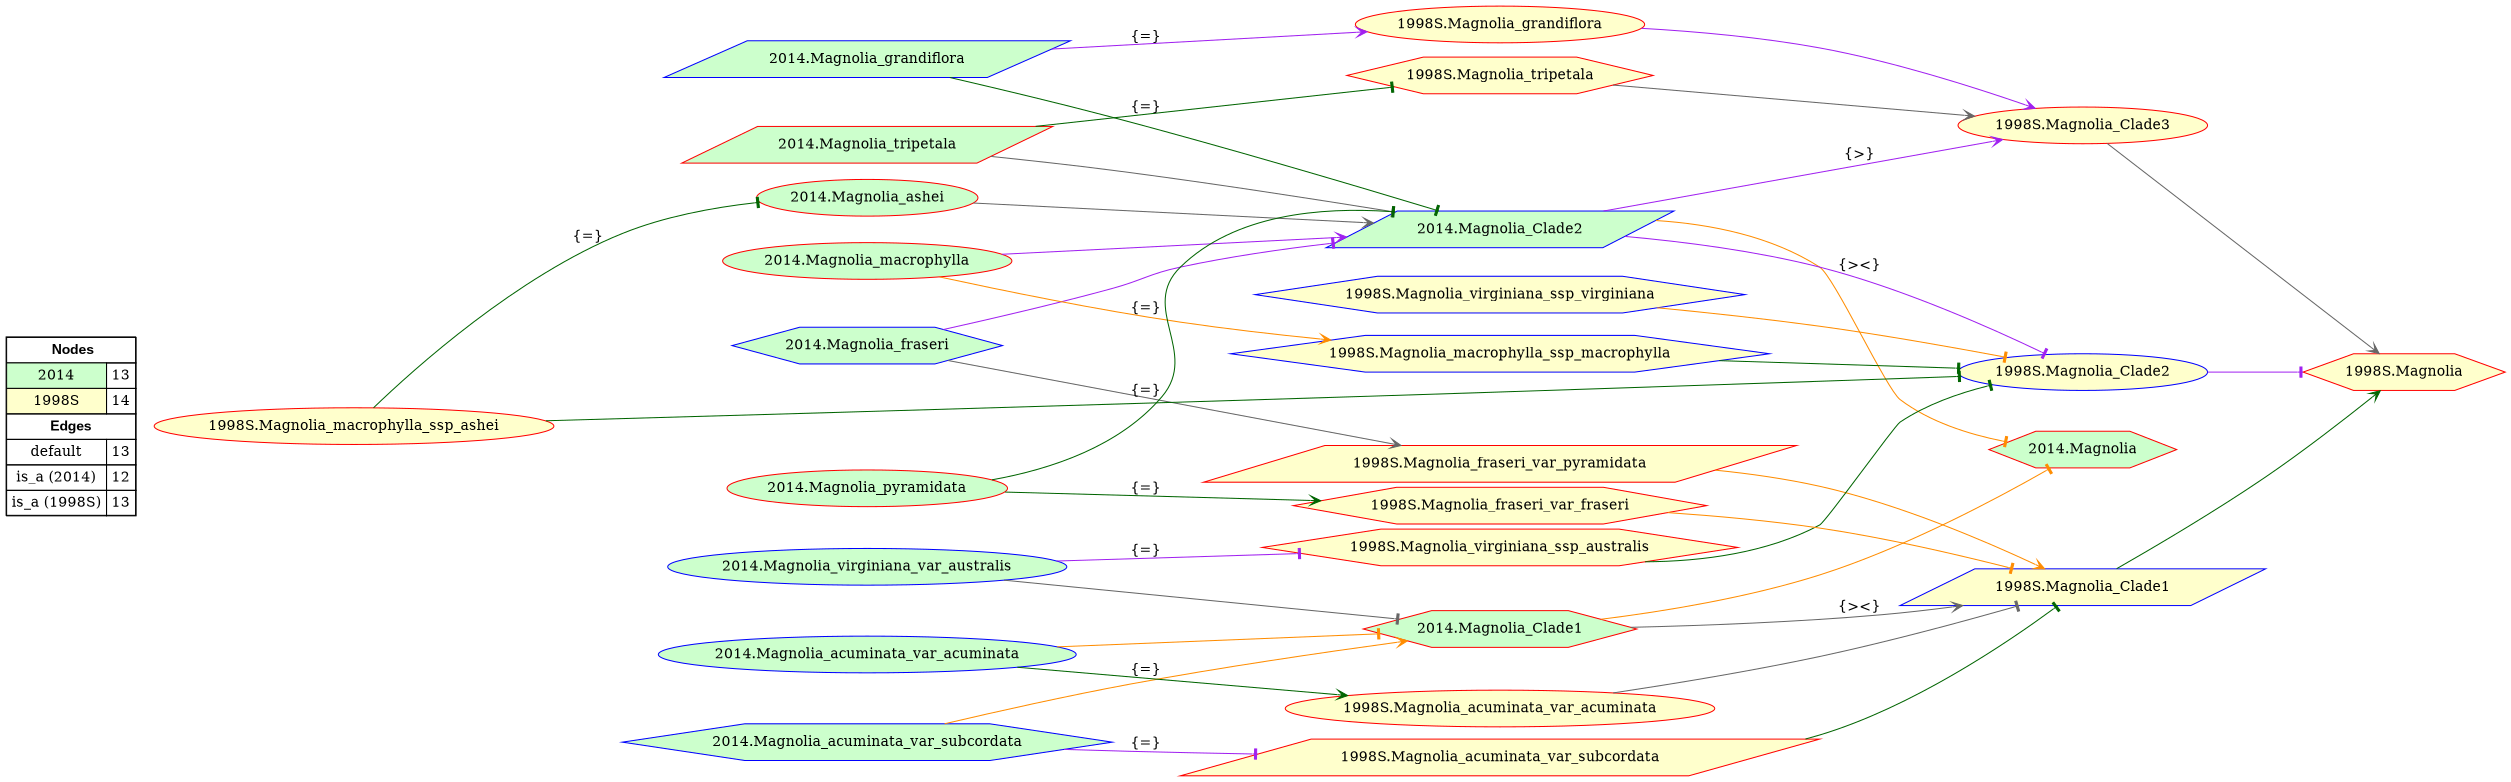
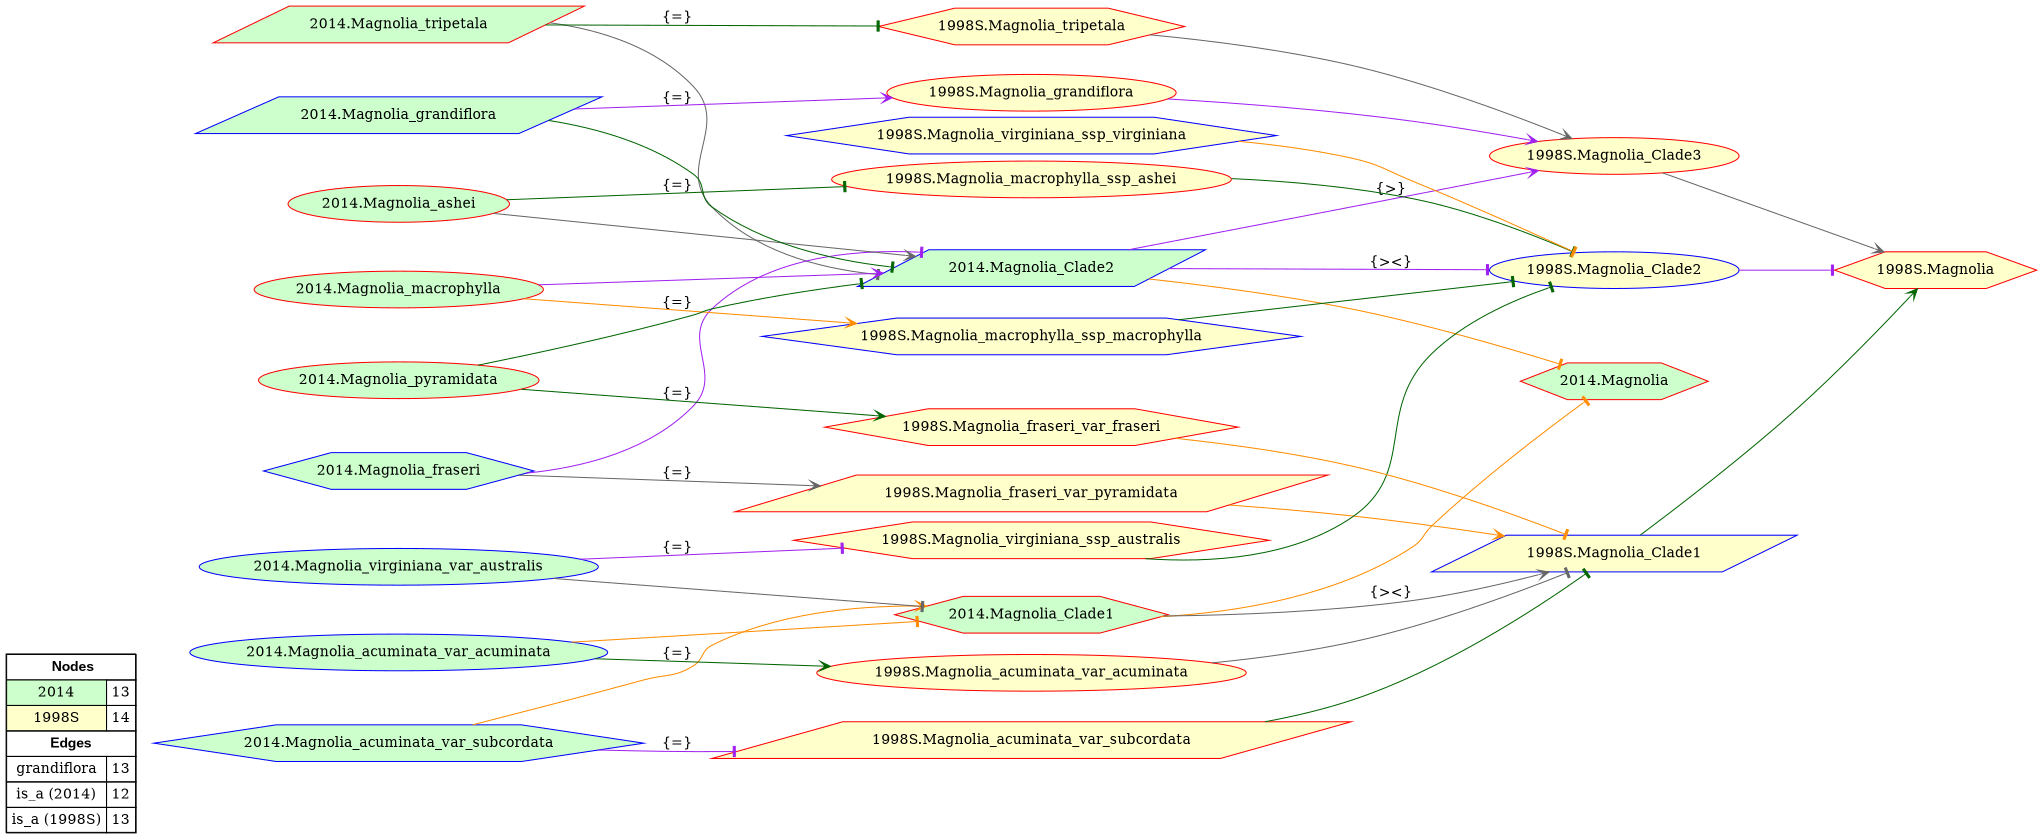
edge "1998S.Magnolia_macrophylla_ssp_ashei" -> "2014.Magnolia_ashei": reversed
node "Nodes": text "default" -> "grandiflora"
